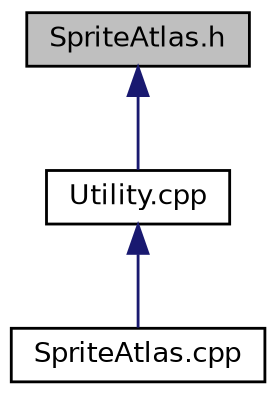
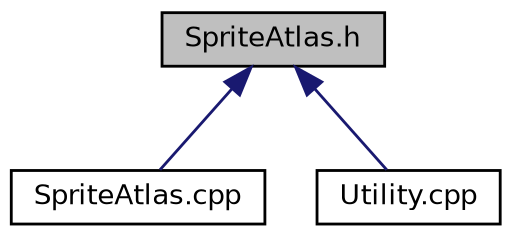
edge "SpriteAtlas.cpp" -> "Utility.cpp": now "SpriteAtlas.cpp" -> "SpriteAtlas.h"
